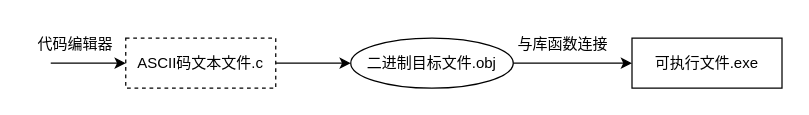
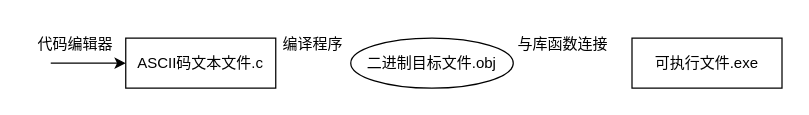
node "编译程序": added
node "ASCII码文本文件.c": style dashed -> solid
edge "ASCII码文本文件.c" -> "二进制目标文件.obj": removed
edge "二进制目标文件.obj" -> "可执行文件.exe": removed
